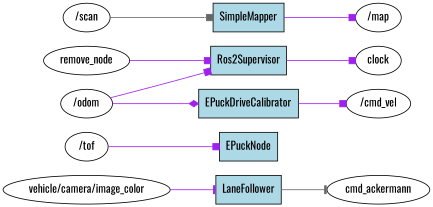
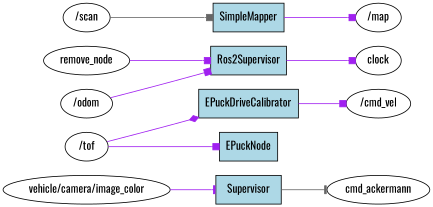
edge "/odom" -> "EPuckDriveCalibrator": now "/tof" -> "EPuckDriveCalibrator"
node "LaneFollower": label "LaneFollower" -> "Supervisor"
